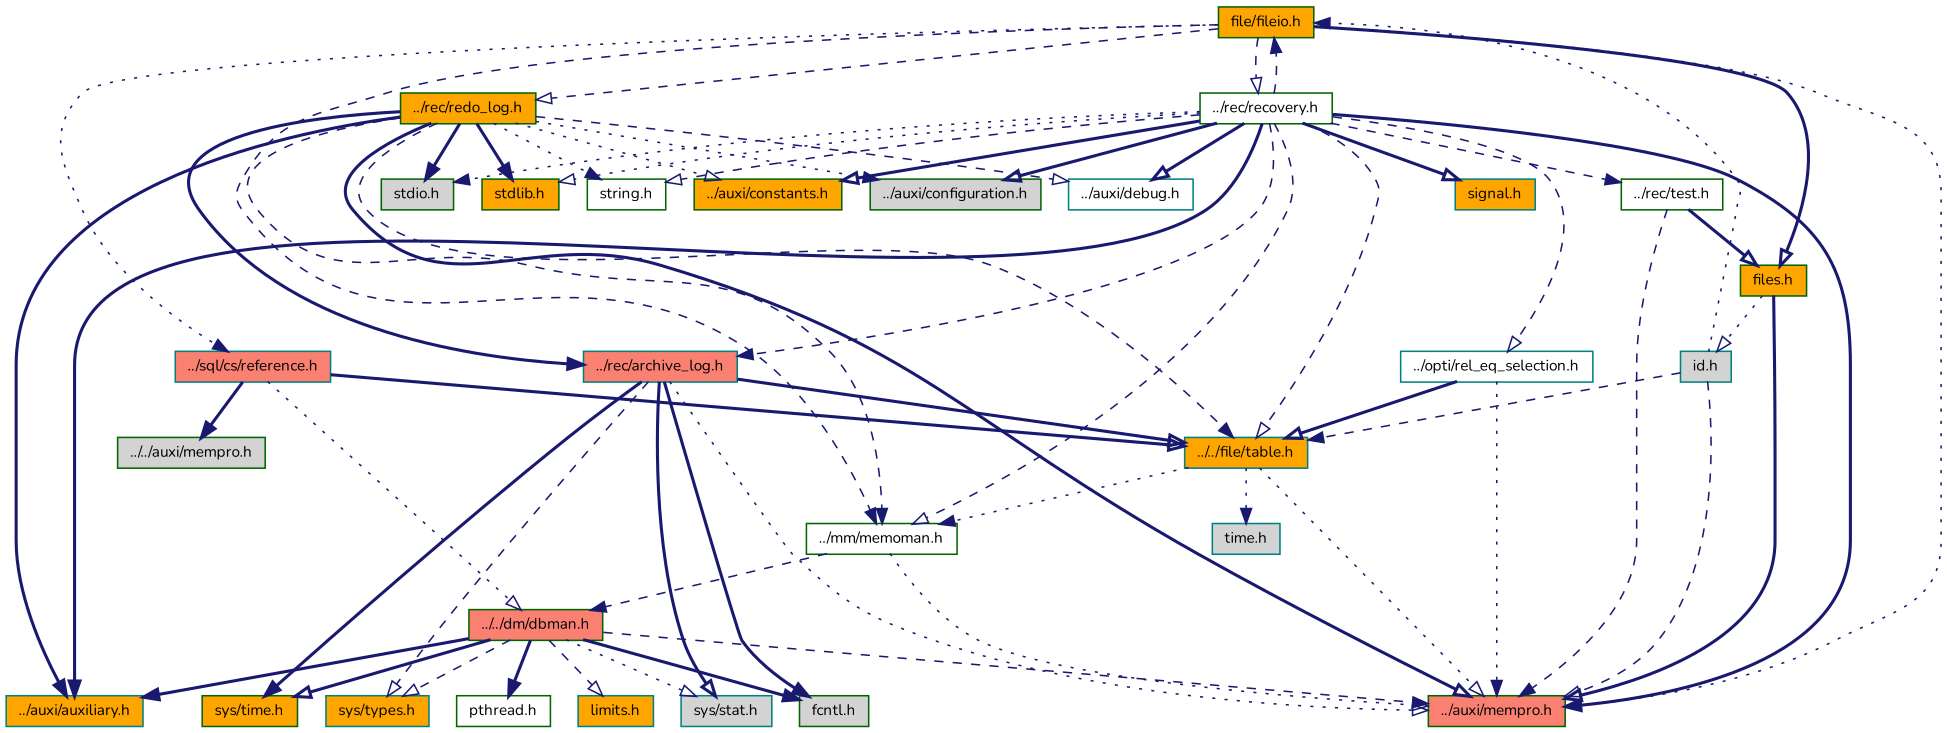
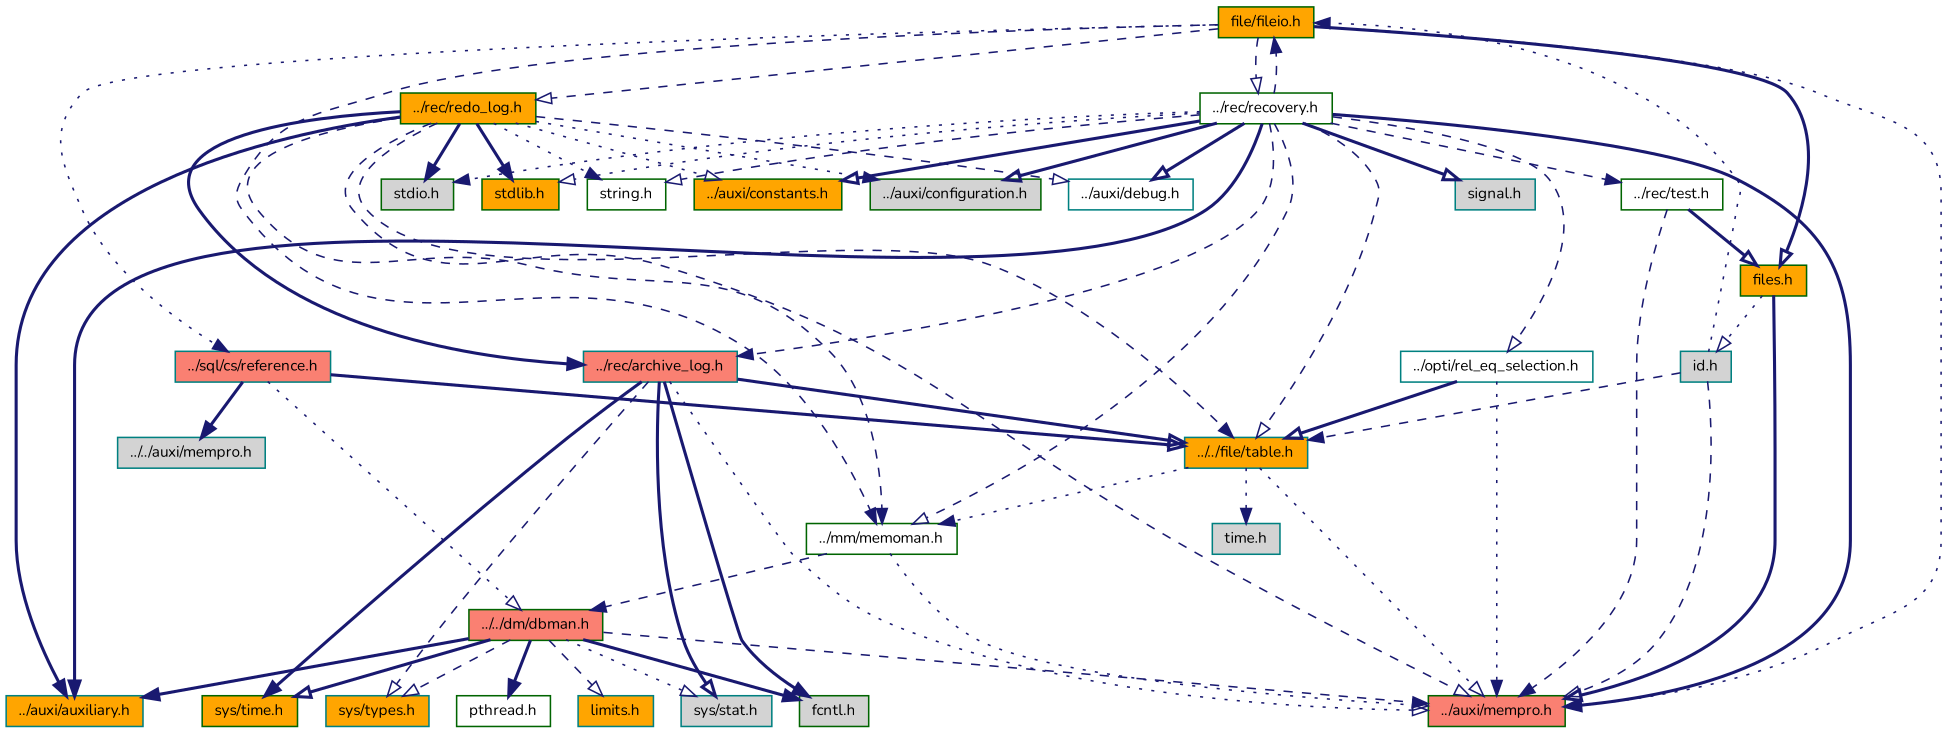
node "signal.h": fillcolor orange -> lightgrey
edge "../rec/redo_log.h" -> "../auxi/mempro.h": style bold -> dashed
node "../../auxi/mempro.h": color darkgreen -> teal
